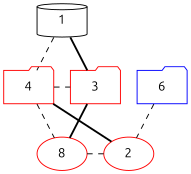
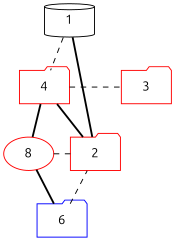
edge "1" -- "3": now "1" -- "2"
edge "4" -- "8": style dashed -> bold
edge "3" -- "8": now "6" -- "8"
node "2": shape ellipse -> folder
